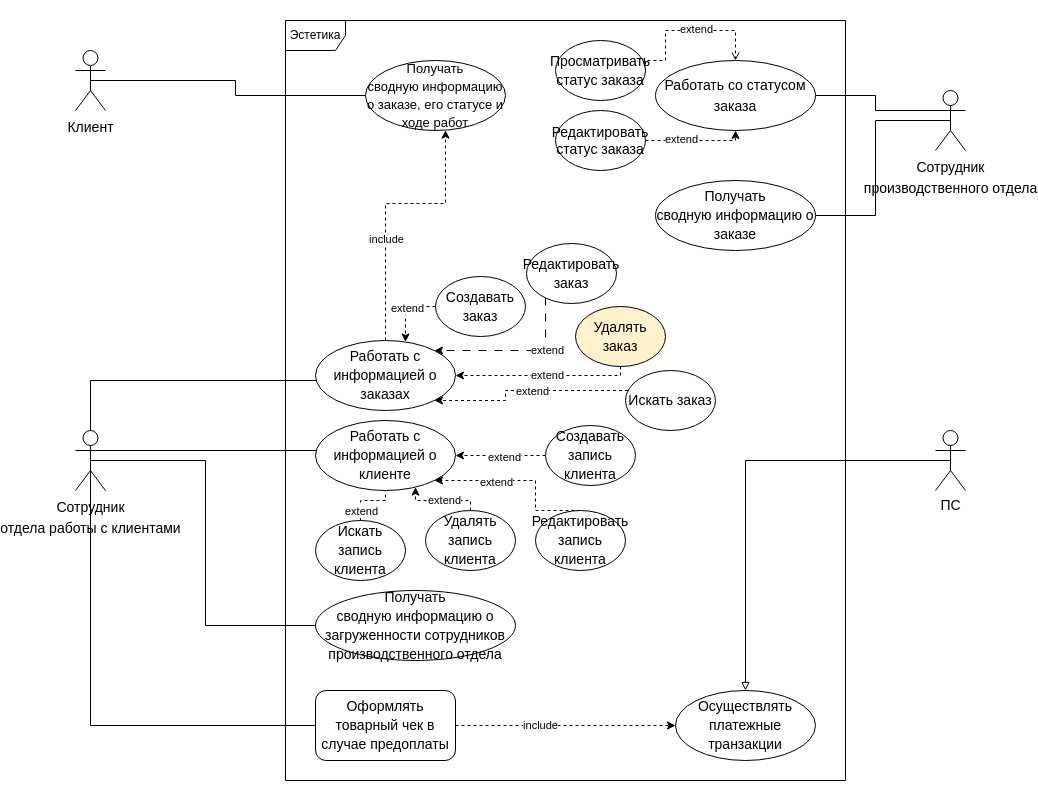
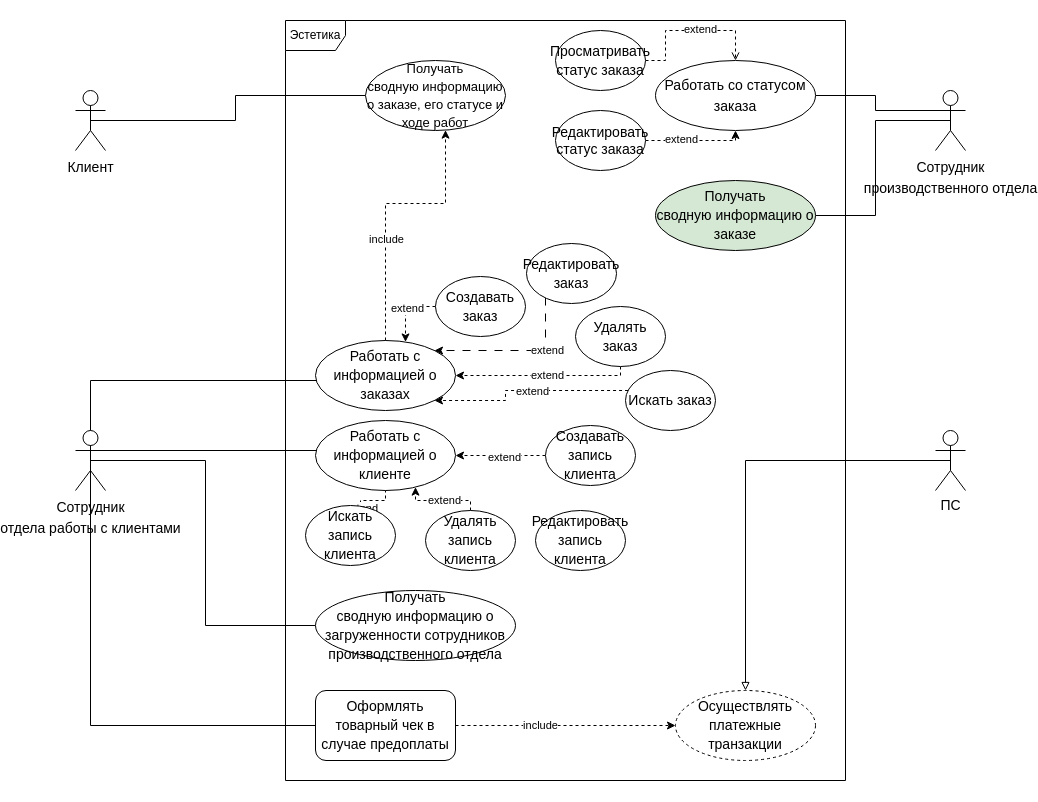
node "Просматривать статус заказа": moved (601, 71) -> (601, 61)
node "Клиент": moved (91, 81) -> (91, 121)
node "Получать сводную информацию о заказе": fillcolor #ffffff -> #d5e8d4
node "Удалять заказ": fillcolor #fff2cc -> #ffffff
edge "Редактировать запись клиента" -> "Работать с информацией о клиенте": removed, label "extend"
node "Искать запись клиента": moved (361, 551) -> (351, 536)
node "Осуществлять платежные транзакции": style solid -> dashed
